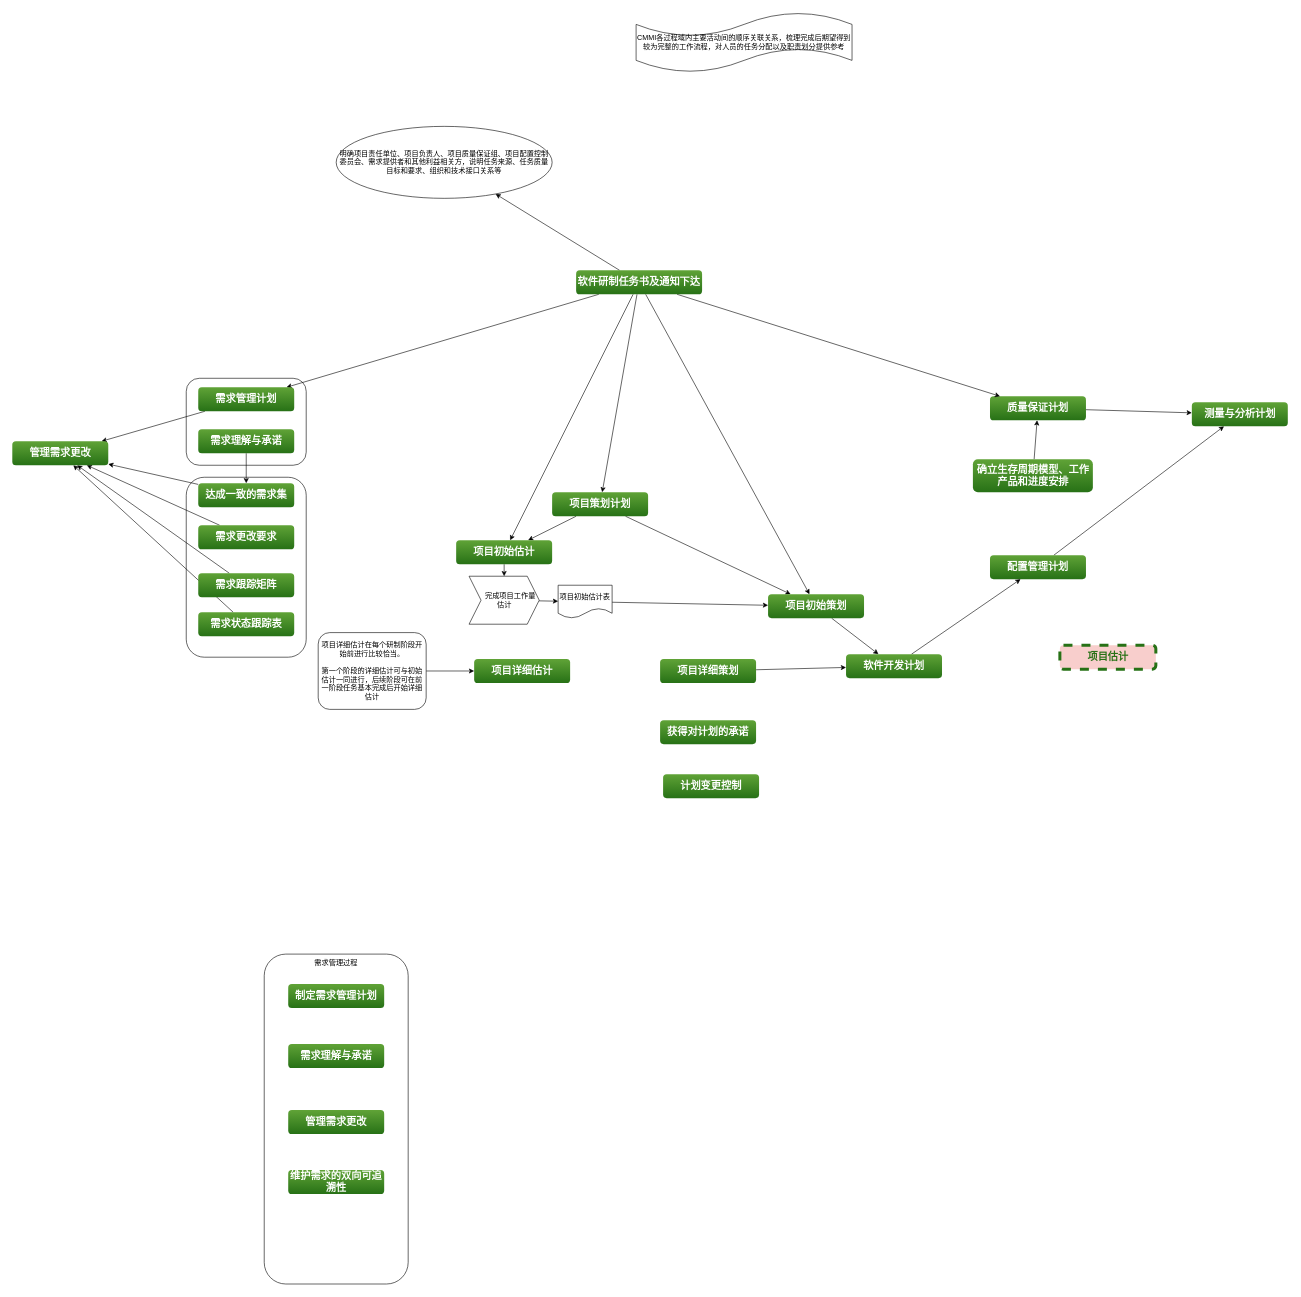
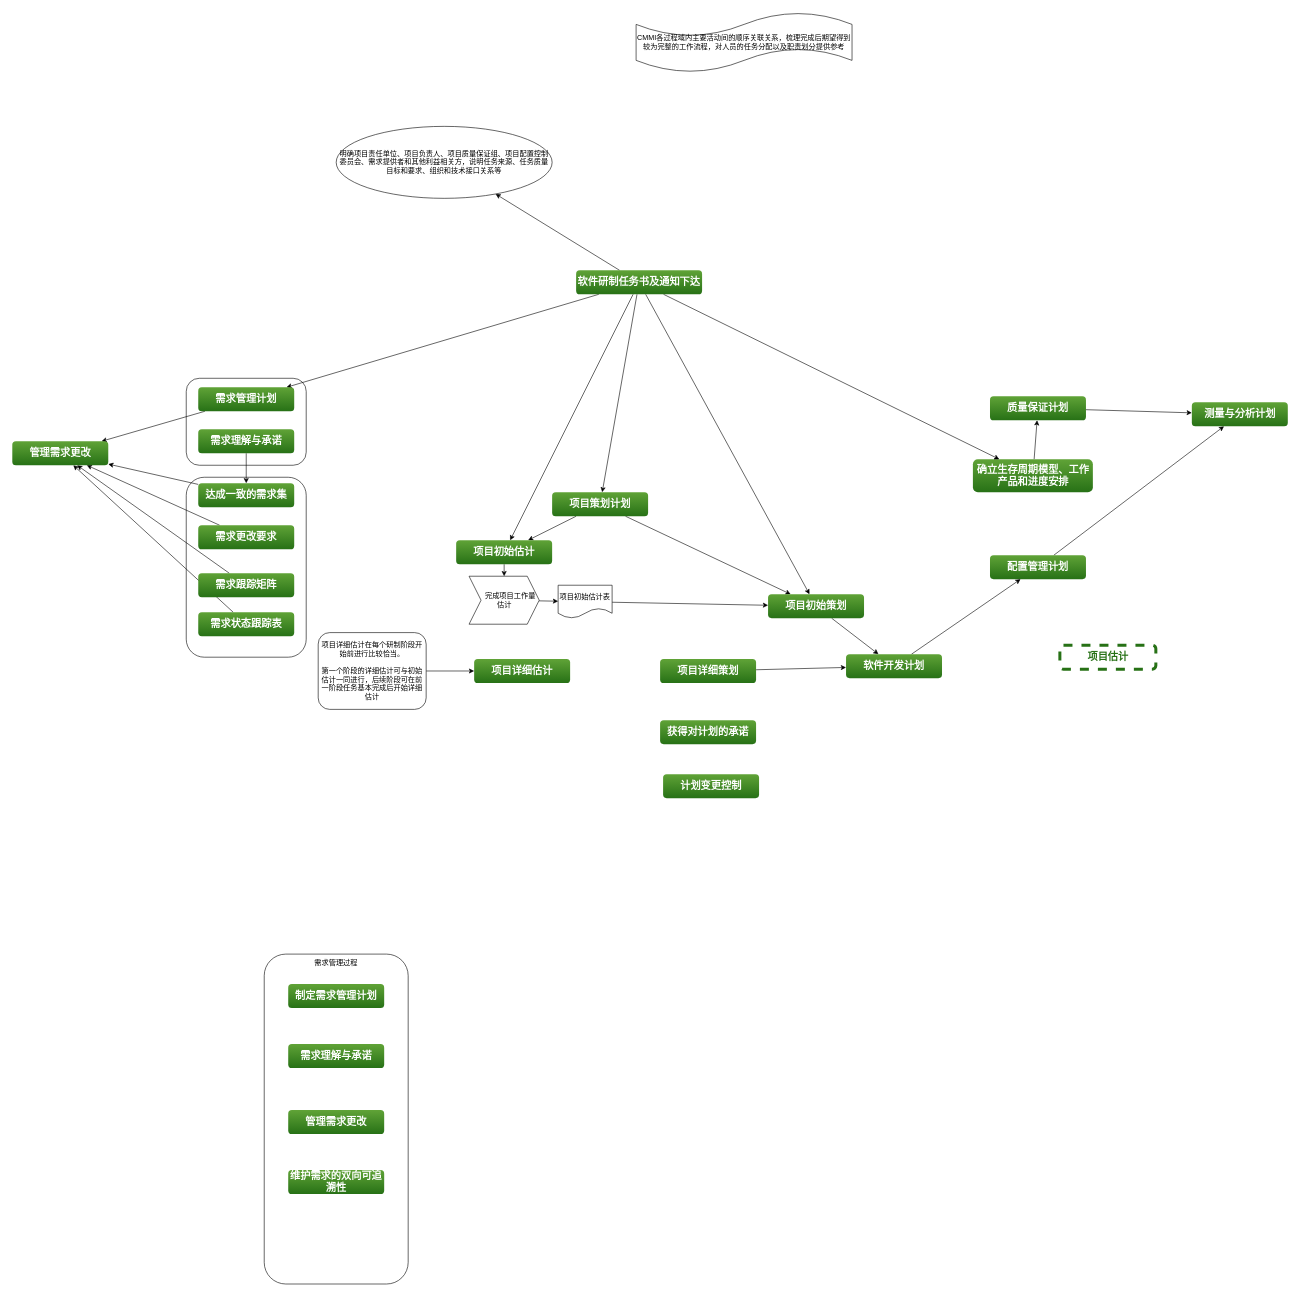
edge "软件研制任务书及通知下达" -> "质量保证计划": now "软件研制任务书及通知下达" -> "确立生存周期模型、工作产品和进度安排"
node "项目估计": fillcolor #f8cecc -> #ffffff
